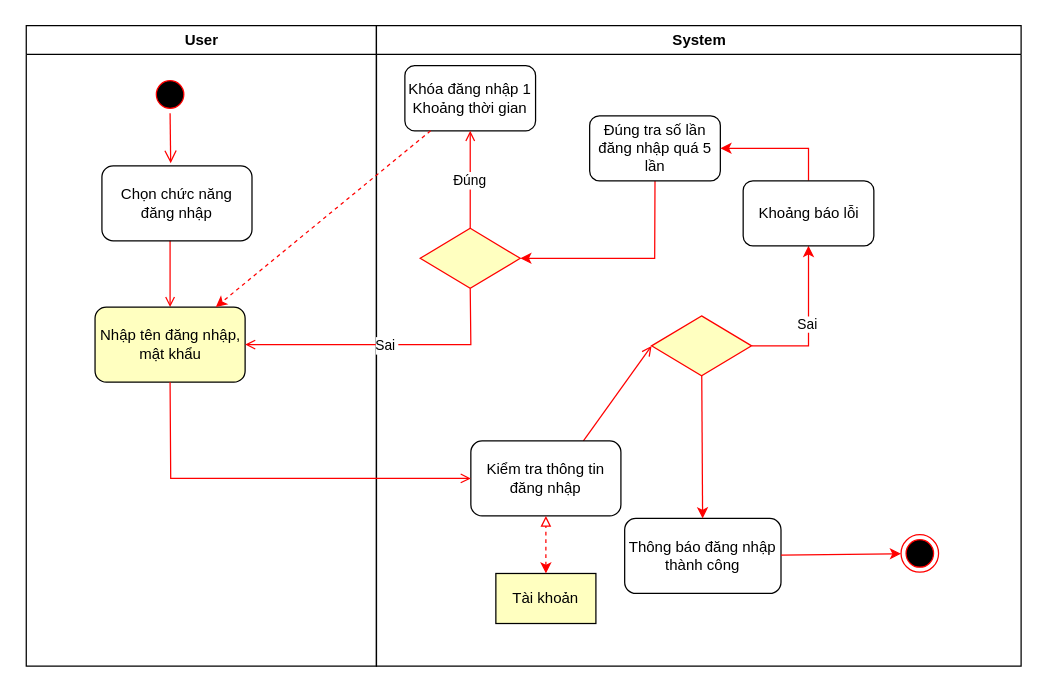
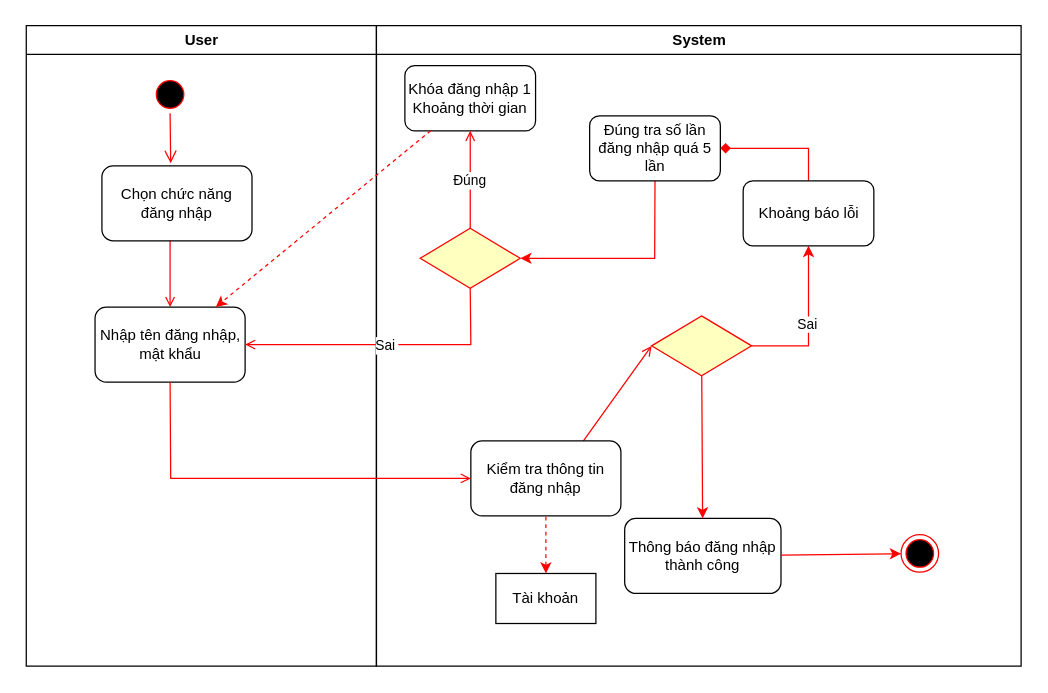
edge "Khoảng báo lỗi" -> "Đúng tra số lần đăng nhập quá 5 lần": arrowhead classic -> diamond
node "Nhập tên đăng nhập, mật khẩu": fillcolor #ffffc0 -> #ffffff
edge "Kiểm tra thông tin đăng nhập" -- "Tài khoản": arrowhead block -> none
node "Tài khoản": fillcolor #ffffc0 -> #ffffff
